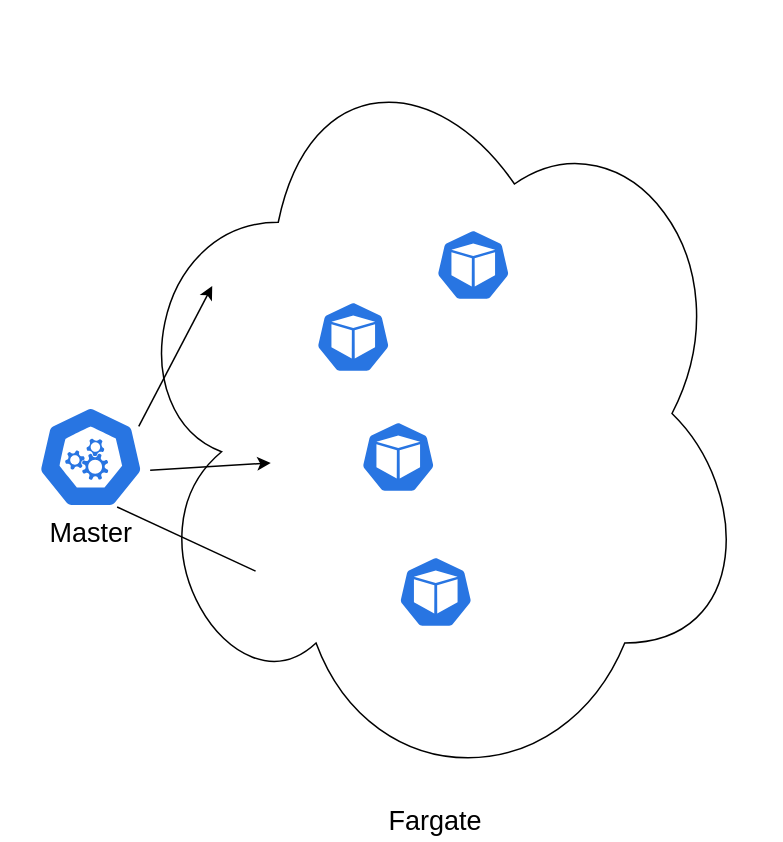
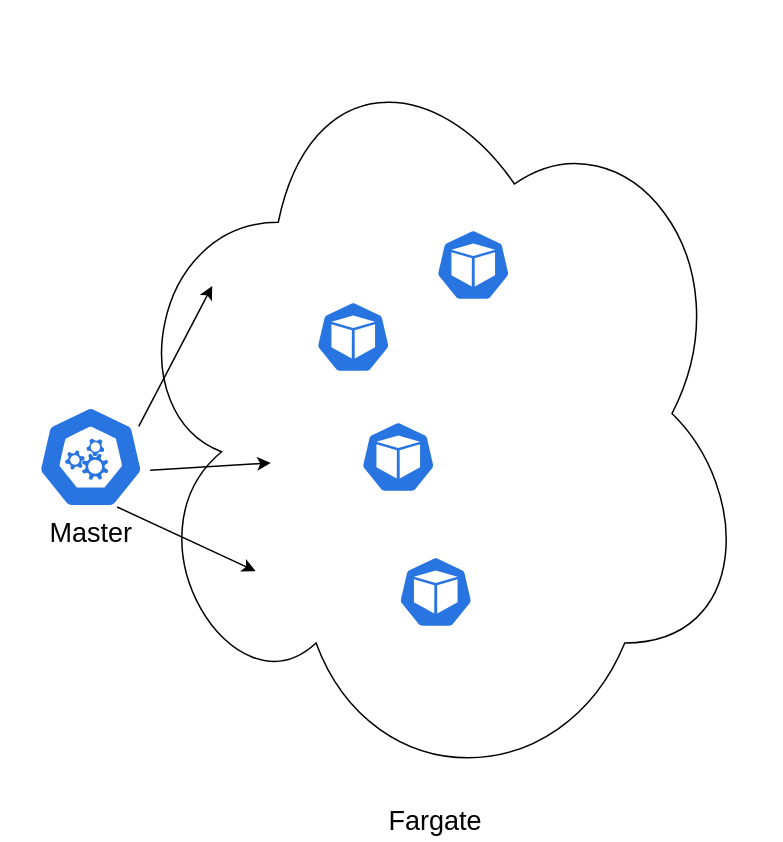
edge "Fargate" -- "Master": arrowhead none -> classic
